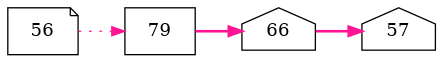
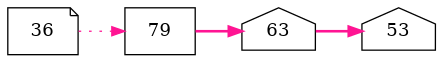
node "56": label "56" -> "36"
node "66": label "66" -> "63"
node "57": label "57" -> "53"
